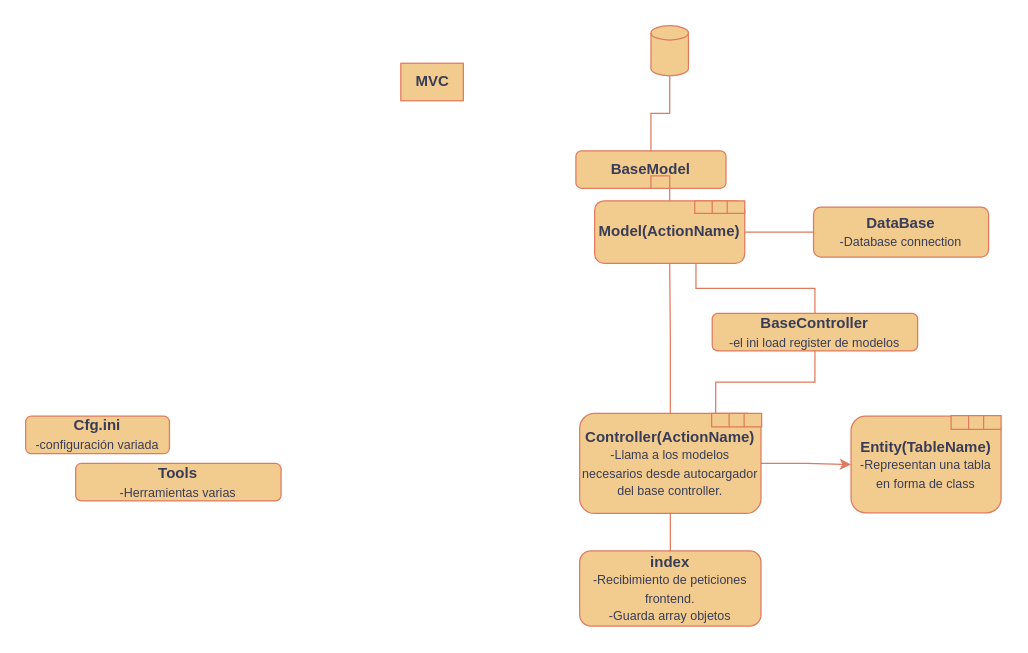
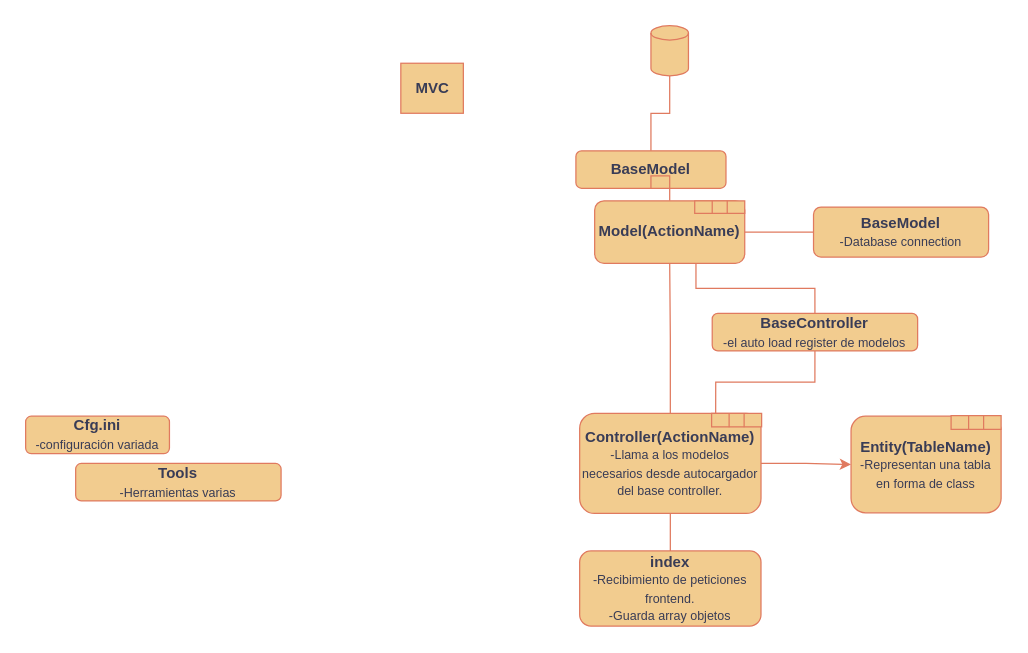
node "MVC": size 63x38 -> 63x50
node "DataBase -Database connection": label "DataBase -Database connection" -> "BaseModel -Database connection"
node "BaseController -el ini load register de modelos": label "BaseController -el ini load register de modelos" -> "BaseController -el auto load register de modelos"
